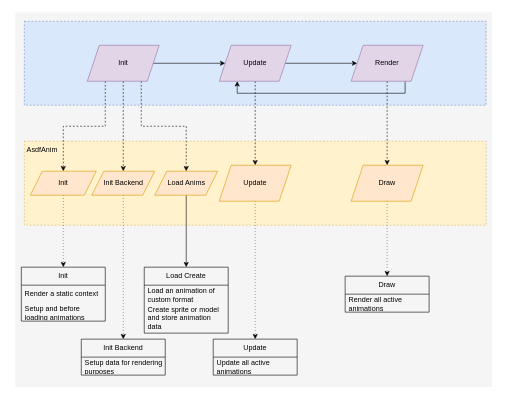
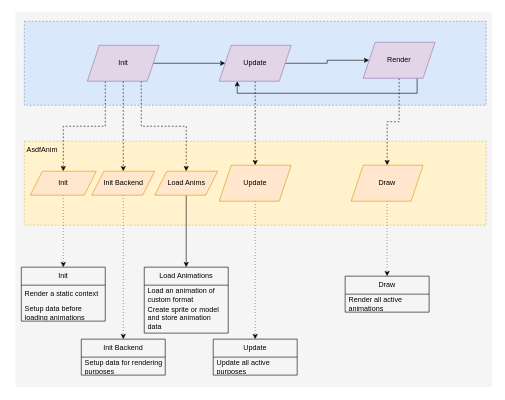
node "Render": moved (387, 63) -> (399, 60)
node "Load Create": label "Load Create" -> "Load Animations"
node "Setup and before loading animations": label "Setup and before loading animations" -> "Setup data before loading animations"
node "Update all active animations": label "Update all active animations" -> "Update all active purposes"
